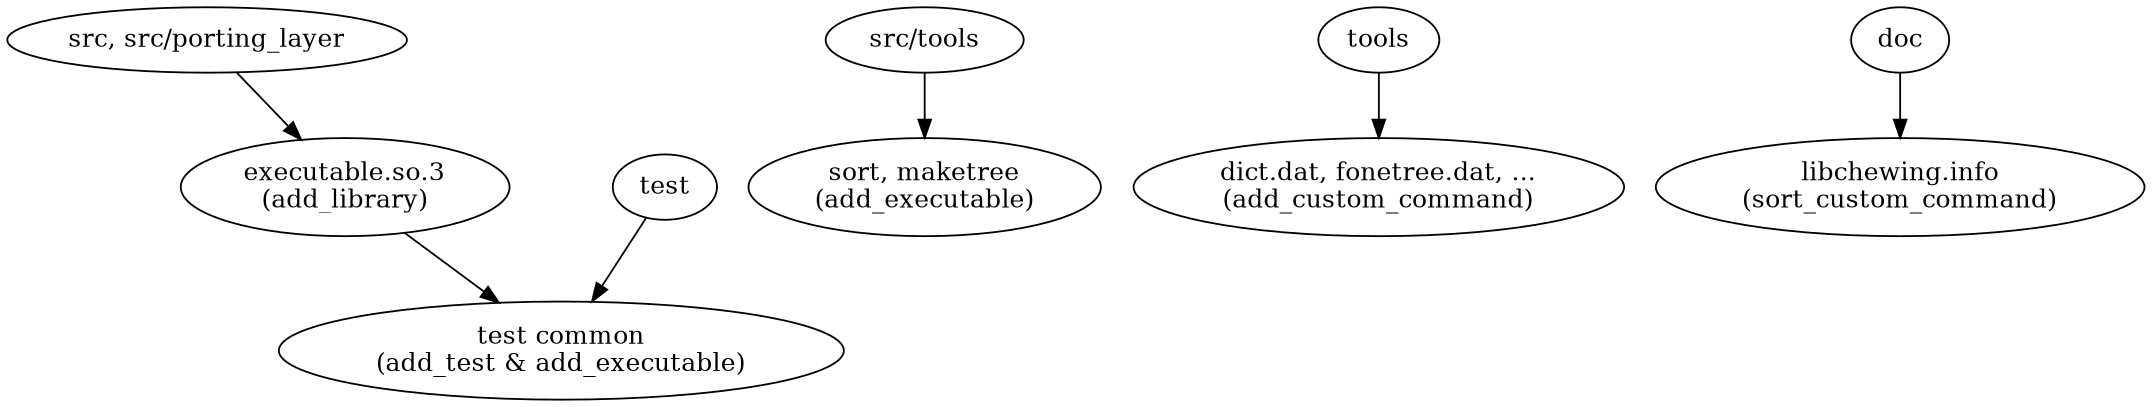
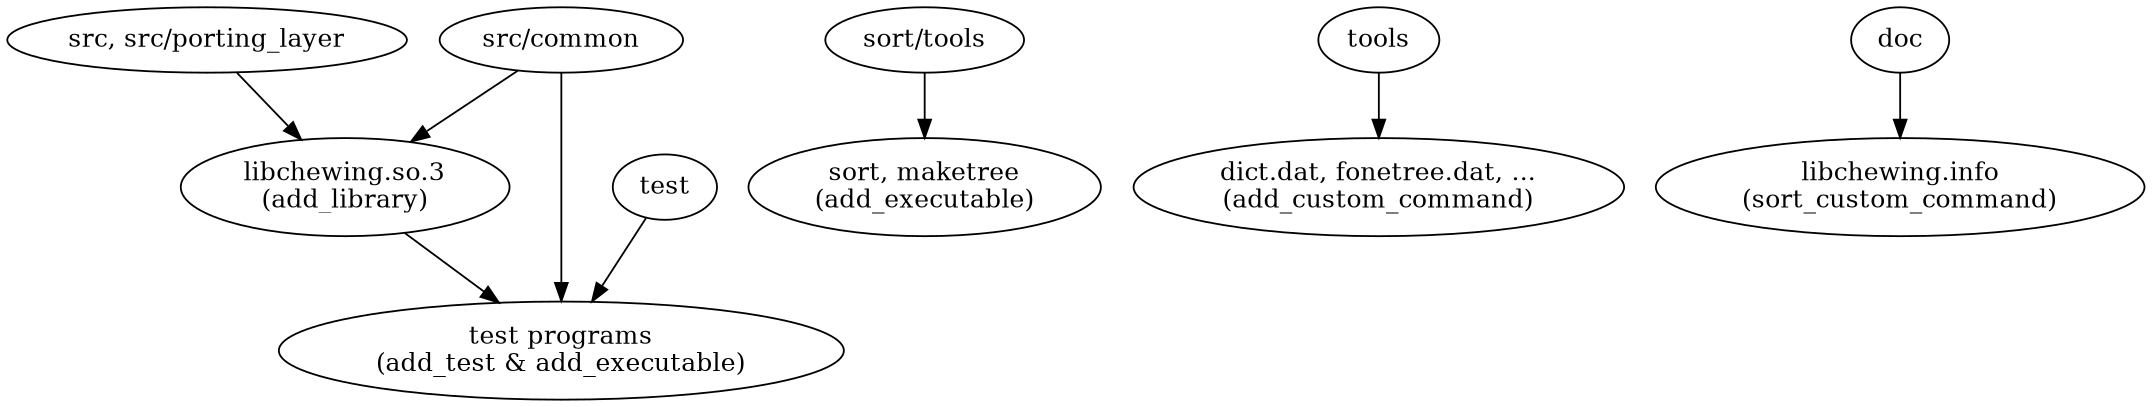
node "src/common": added
node "src/tools": label "src/tools" -> "sort/tools"
node "executable.so.3 (add_library)": label "executable.so.3 (add_library)" -> "libchewing.so.3 (add_library)"
node "test common (add_test & add_executable)": label "test common (add_test & add_executable)" -> "test programs (add_test & add_executable)"
